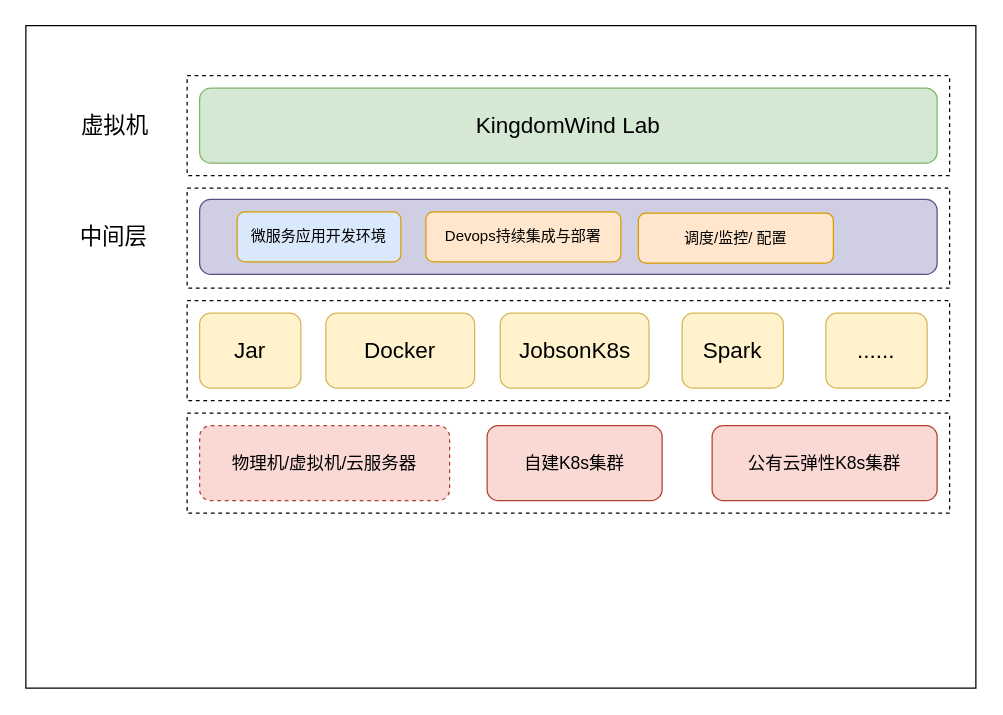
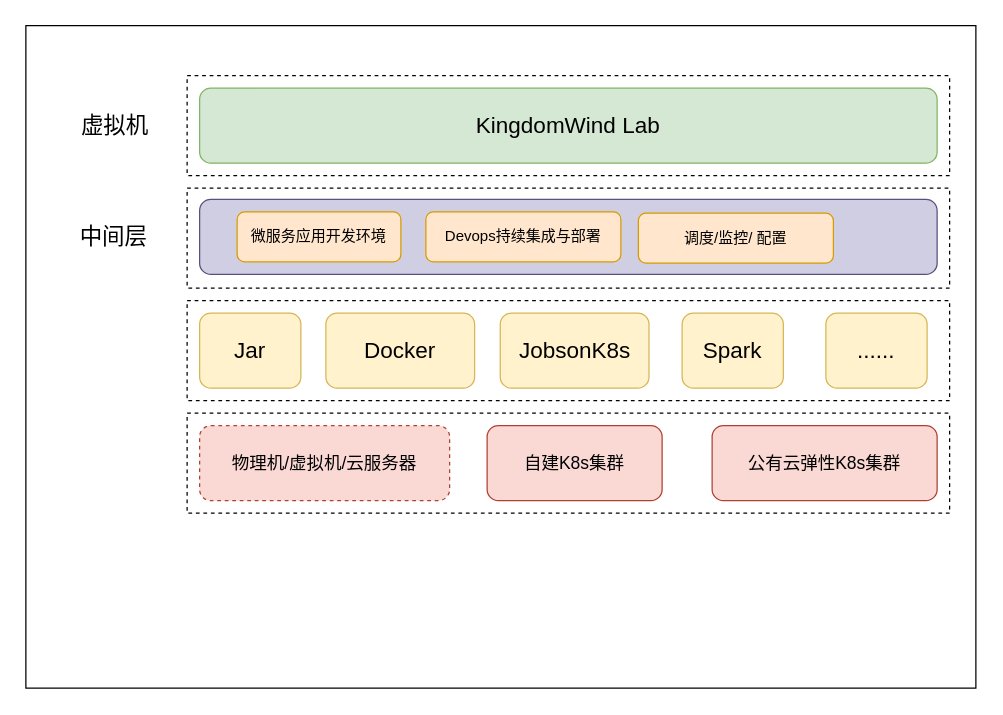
node "微服务应用开发环境": fillcolor #dae8fc -> #ffe6cc
